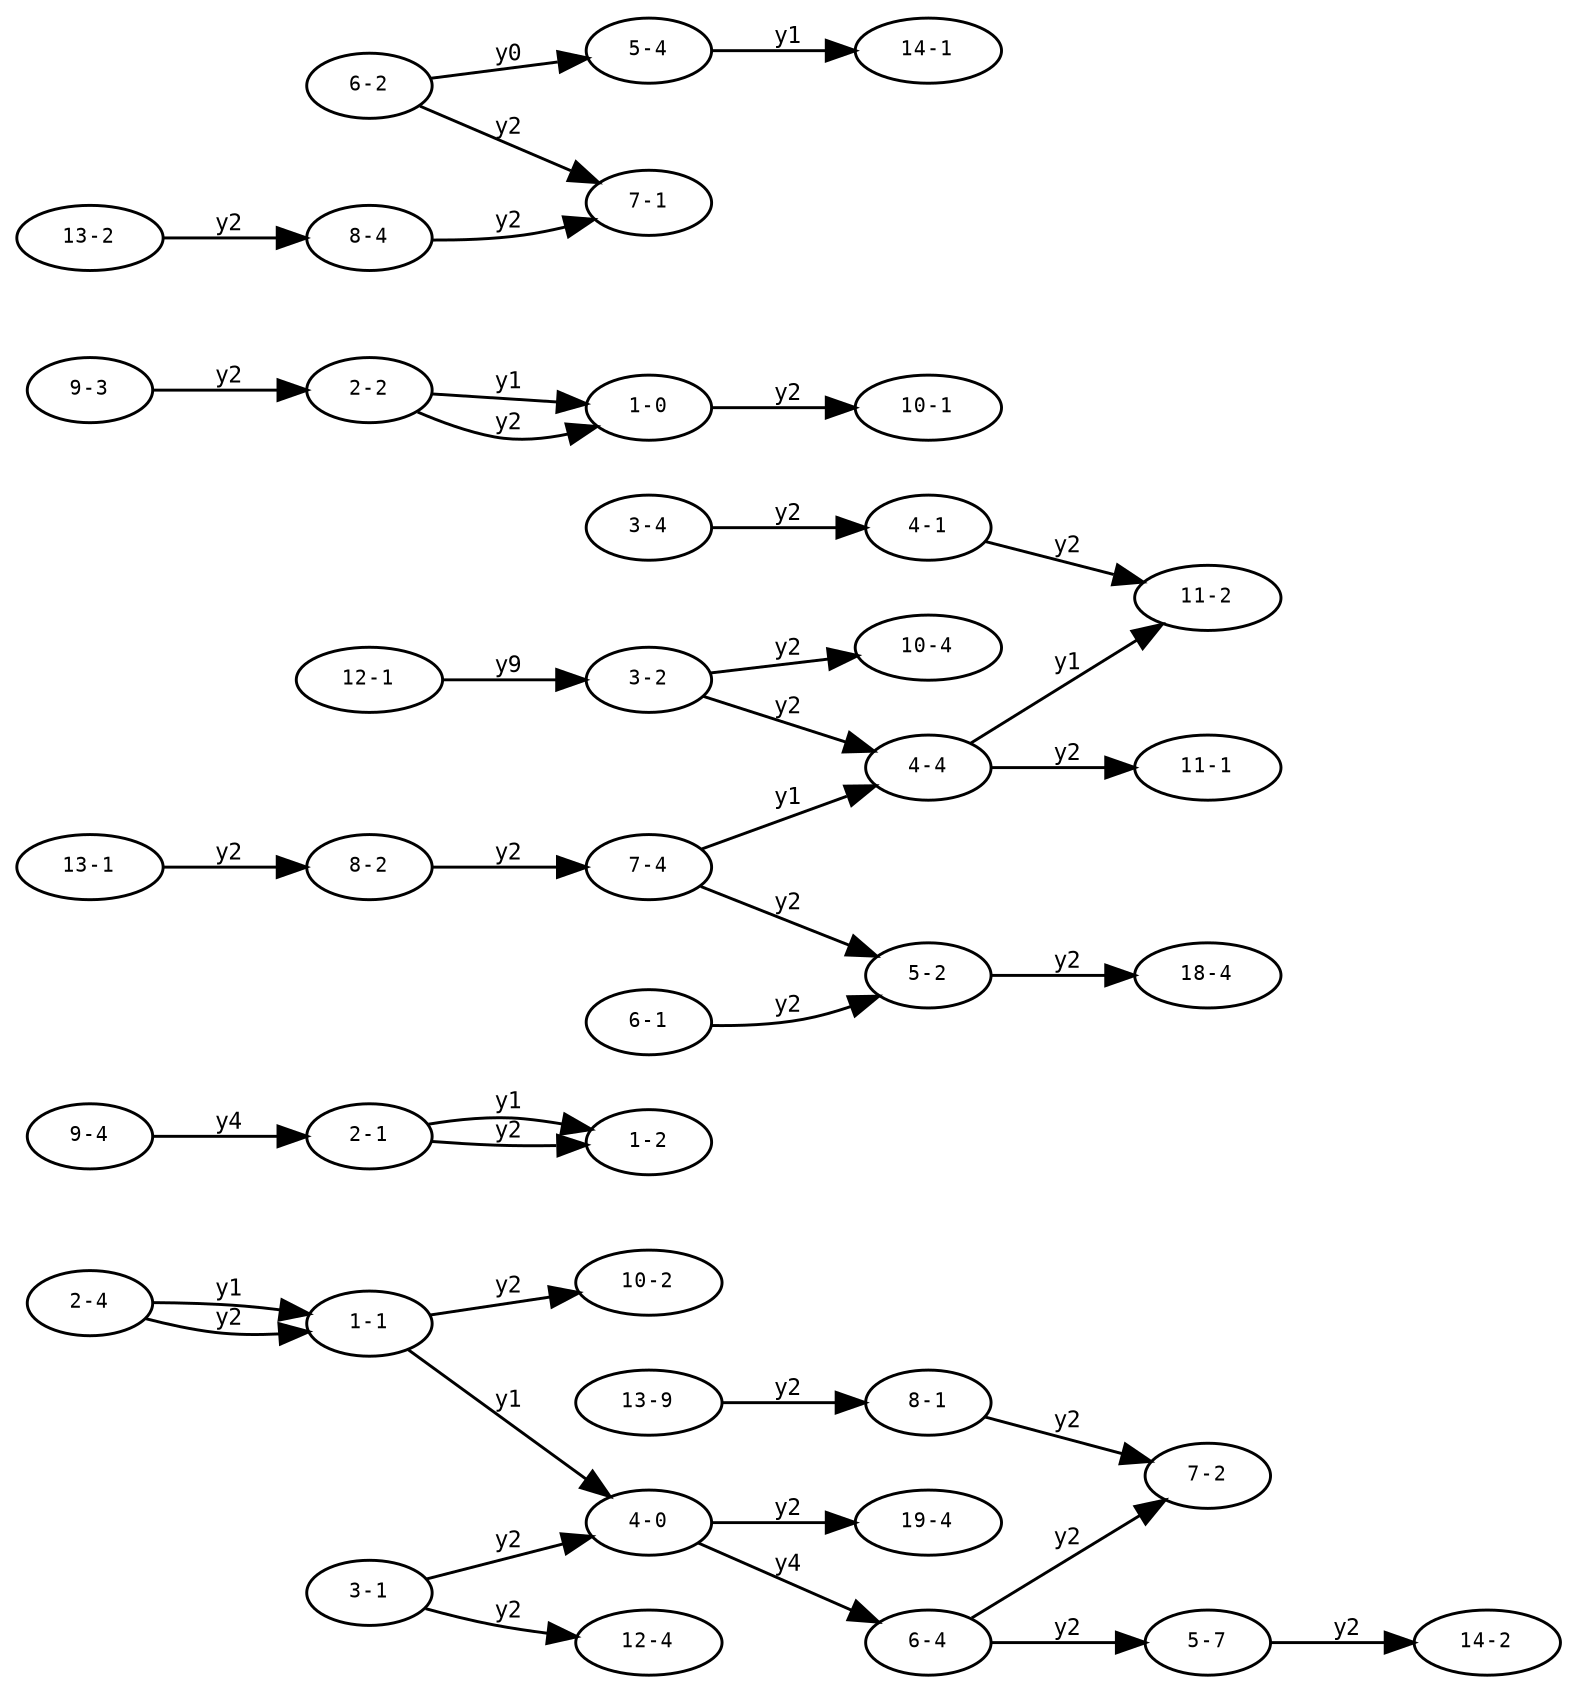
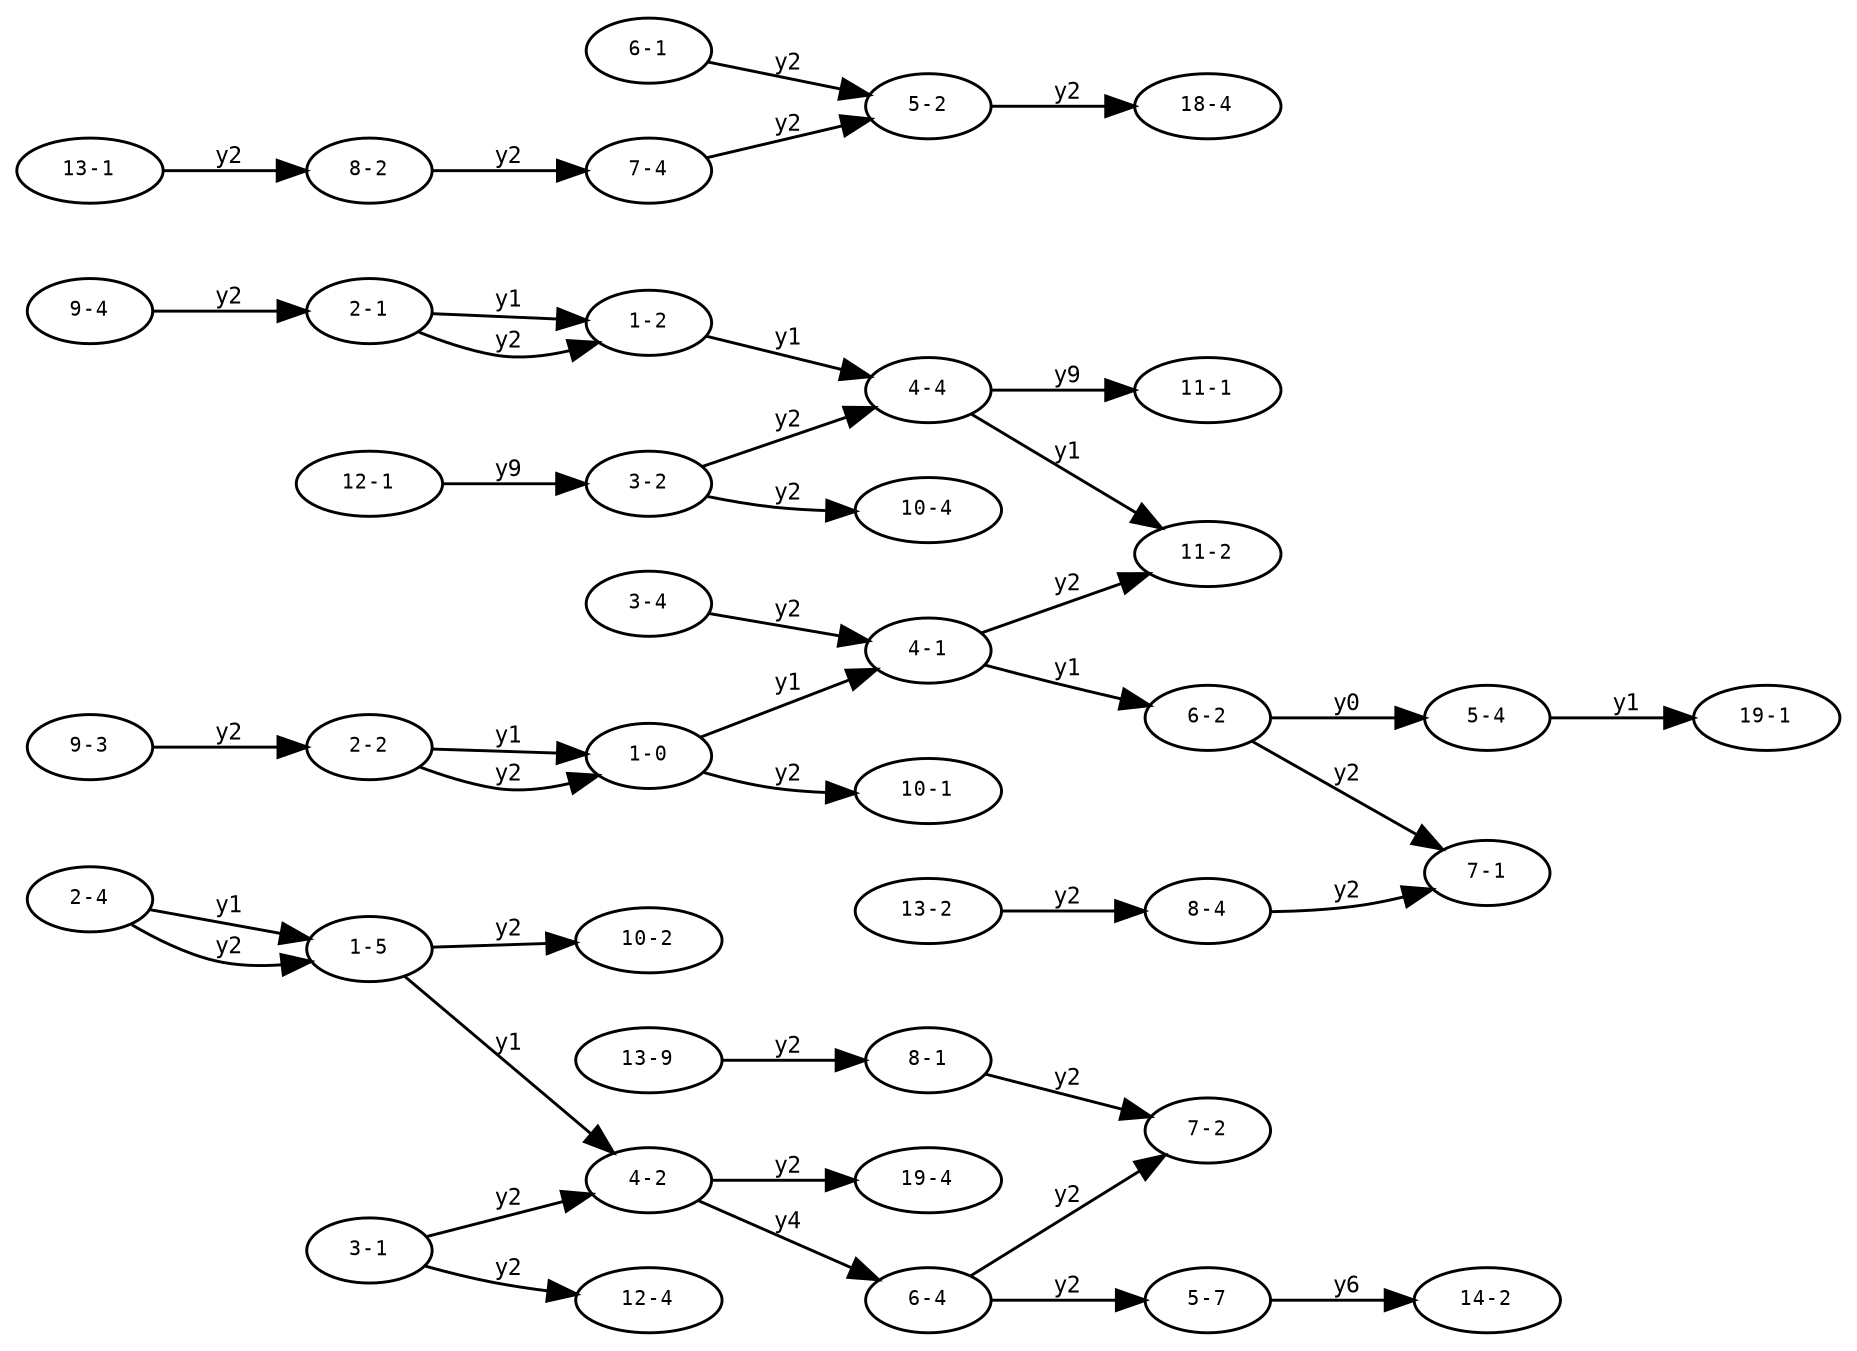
node "14-1": label "14-1" -> "19-1"
edge "4-1" -> "6-2": added, label "y1"
edge "1-0" -> "4-1": added, label "y1"
edge "4-4" -> "11-1": label "y2" -> "y9"
edge "7-4" -> "4-4": now "1-2" -> "4-4"
edge "9-4" -> "2-1": label "y4" -> "y2"
node "1-1": label "1-1" -> "1-5"
node "4-0": label "4-0" -> "4-2"
edge "5-7" -> "14-2": label "y2" -> "y6"
